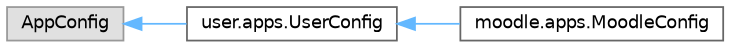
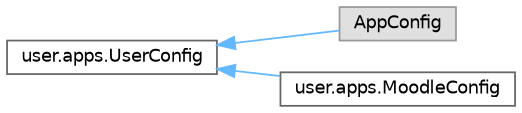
edge "user.apps.UserConfig" -> "AppConfig": reversed
node "moodle.apps.MoodleConfig": label "moodle.apps.MoodleConfig" -> "user.apps.MoodleConfig"
